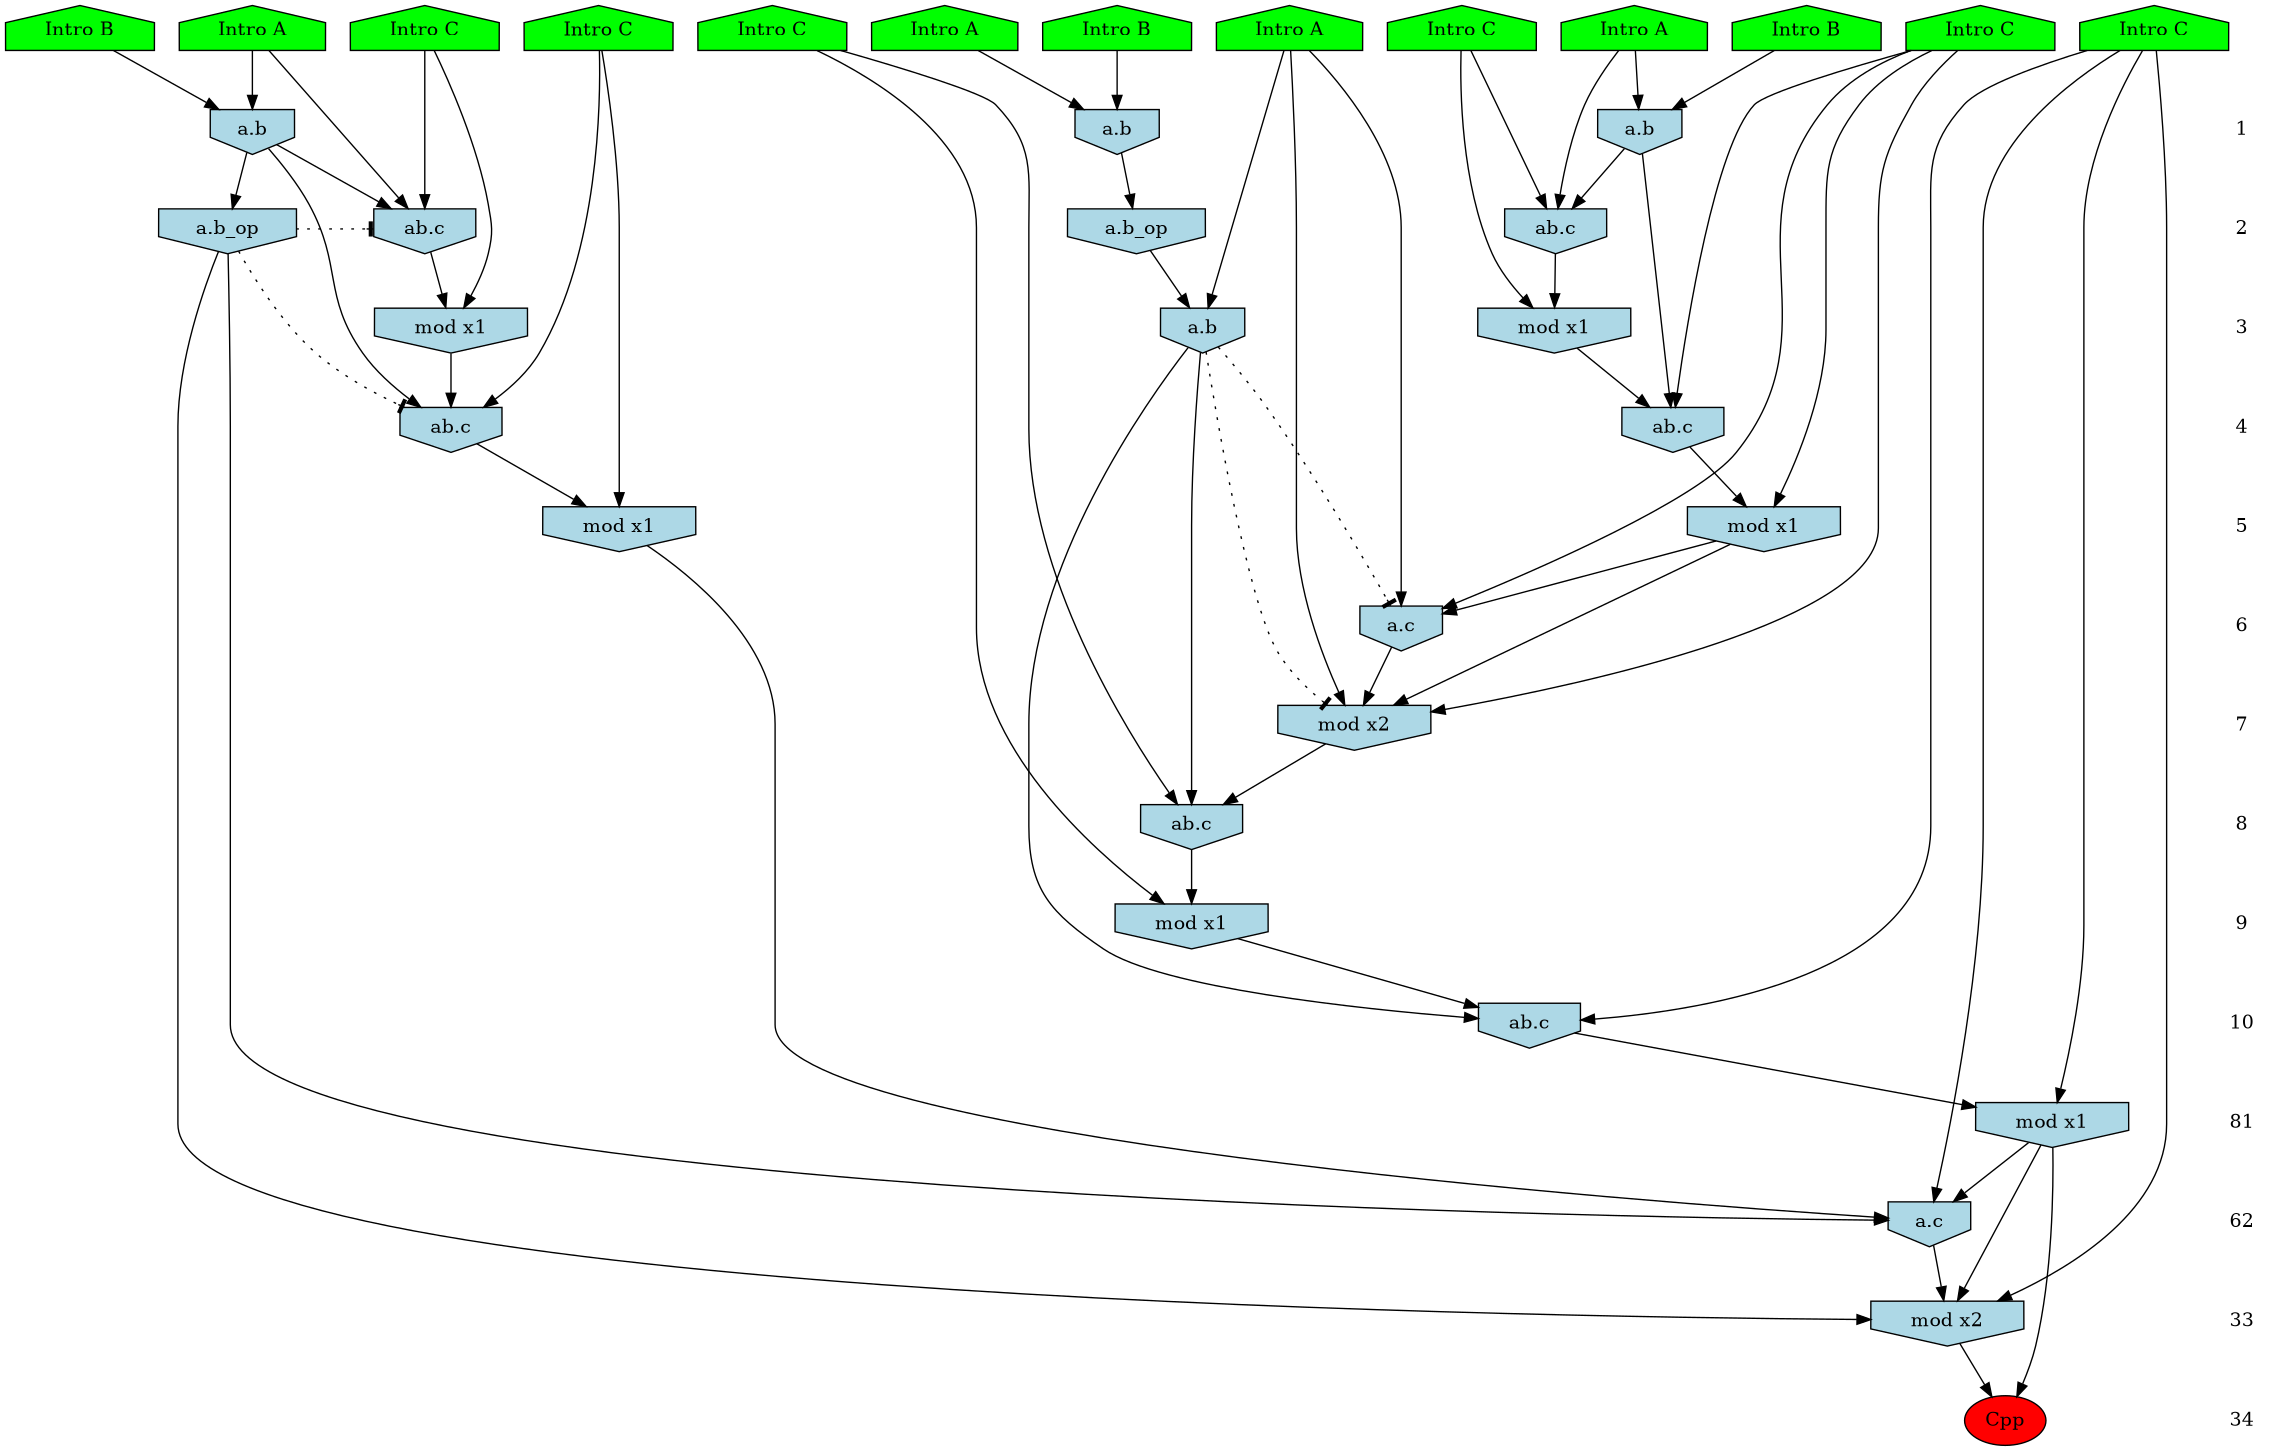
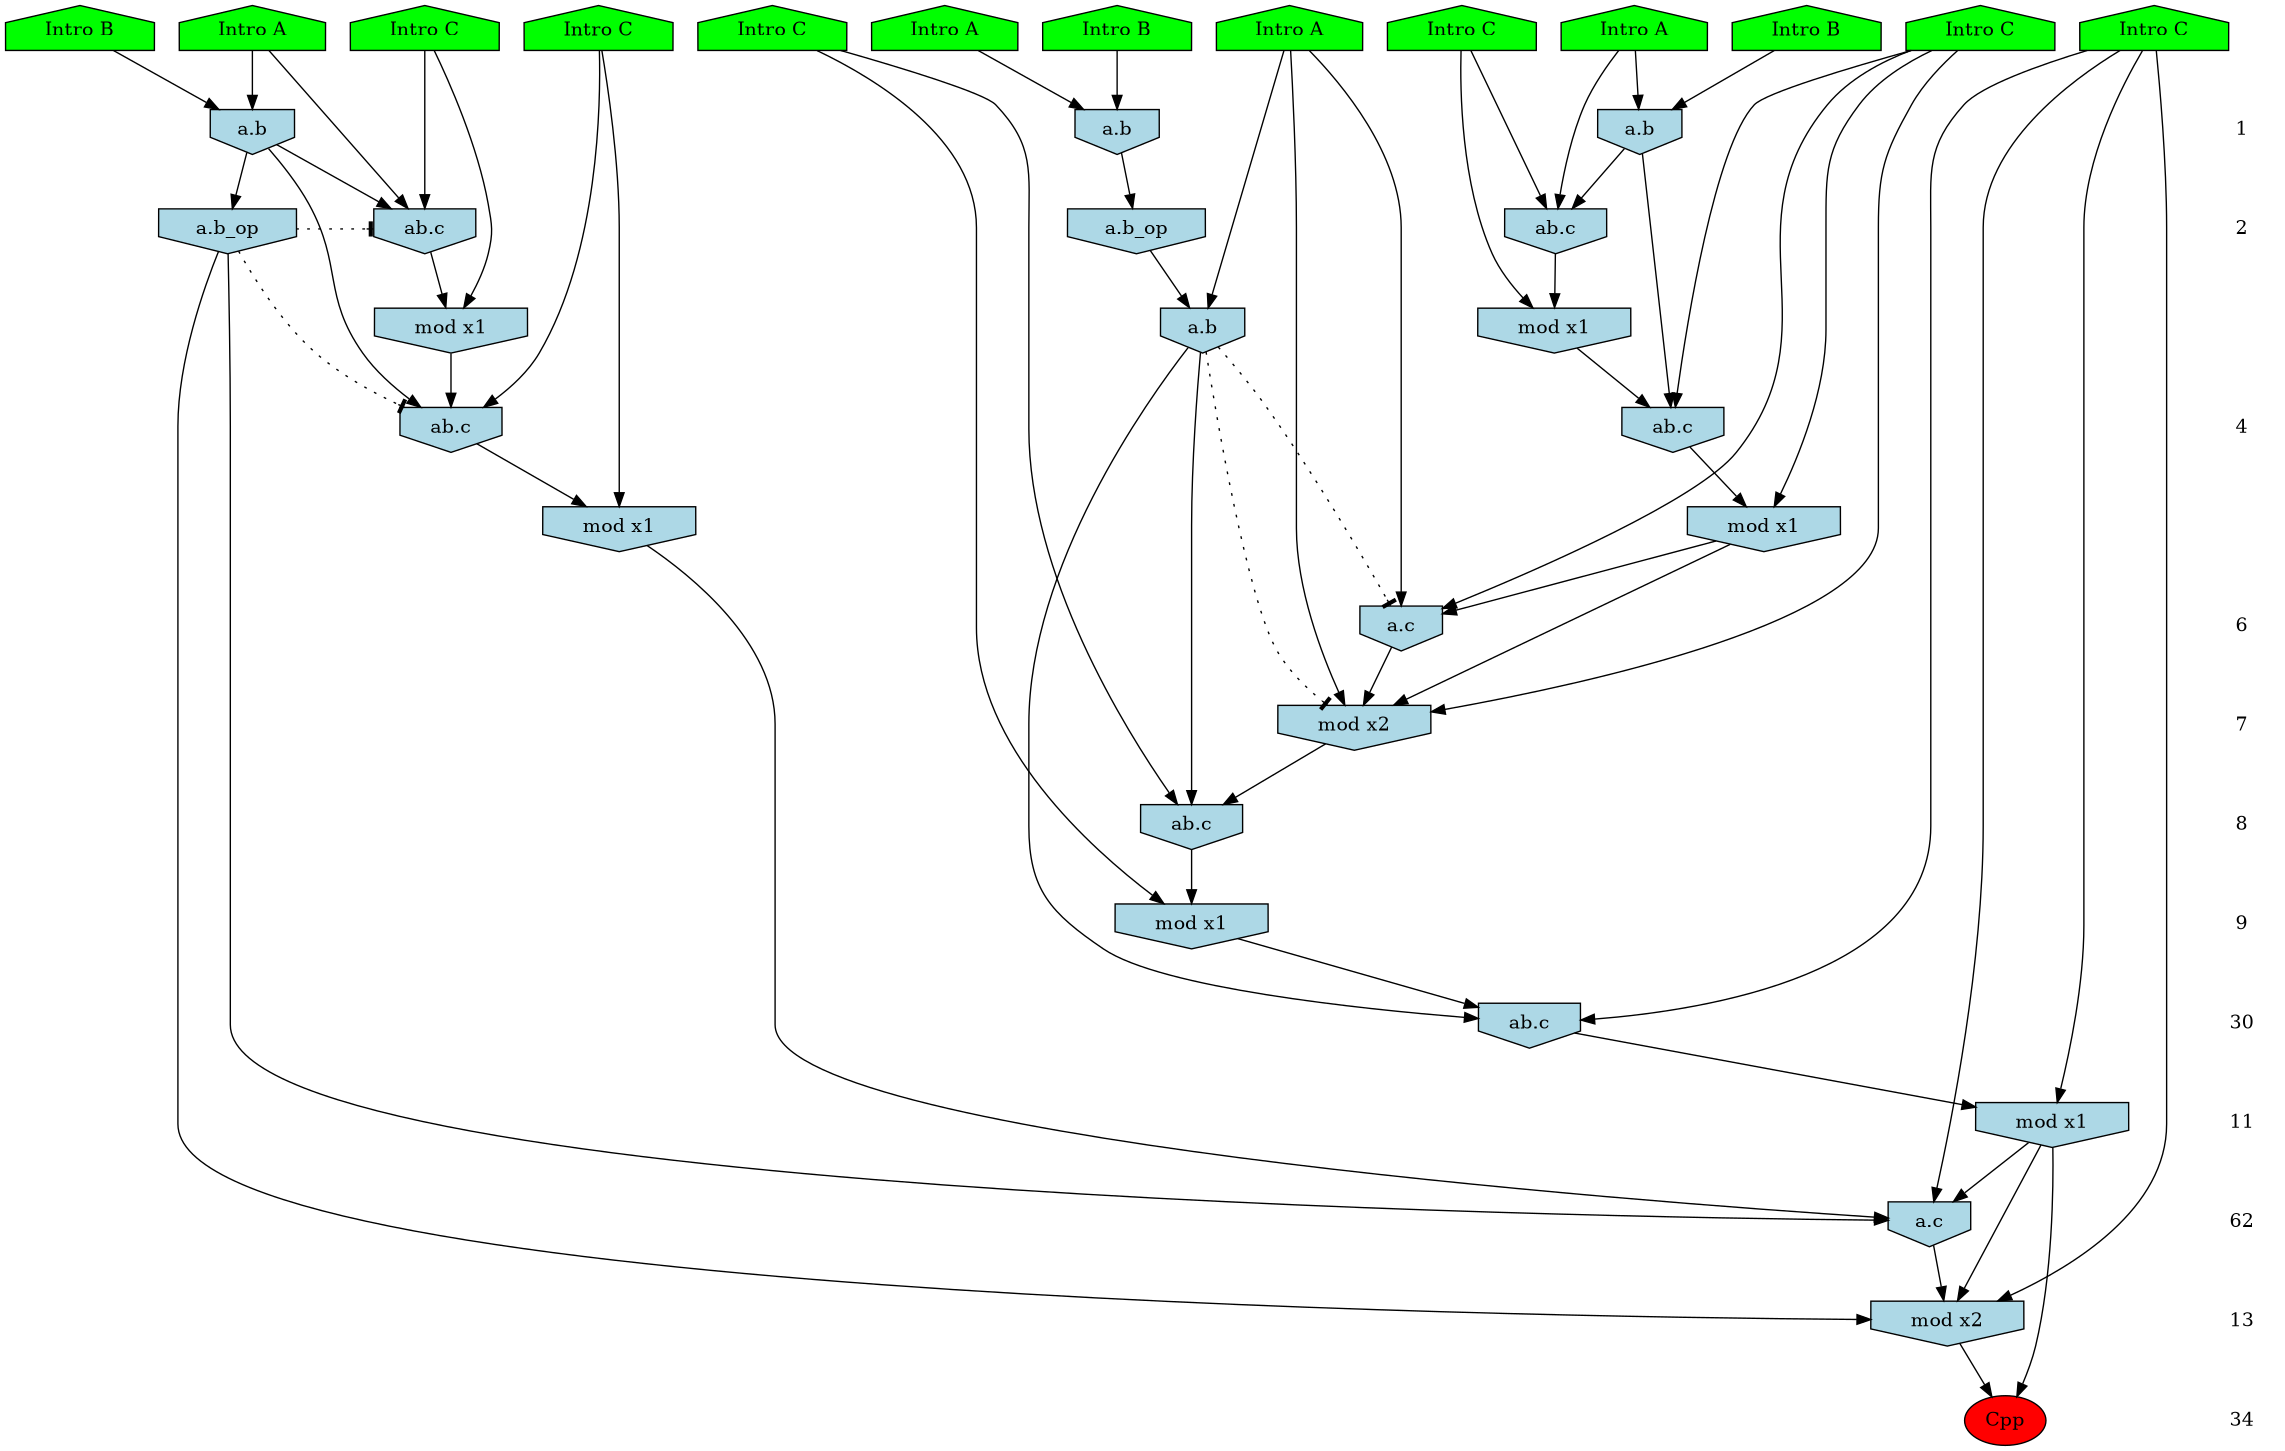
node "3": removed
node "5": removed
node "10": label "10" -> "30"
node "81": label "81" -> "11"
node "33": label "33" -> "13"
